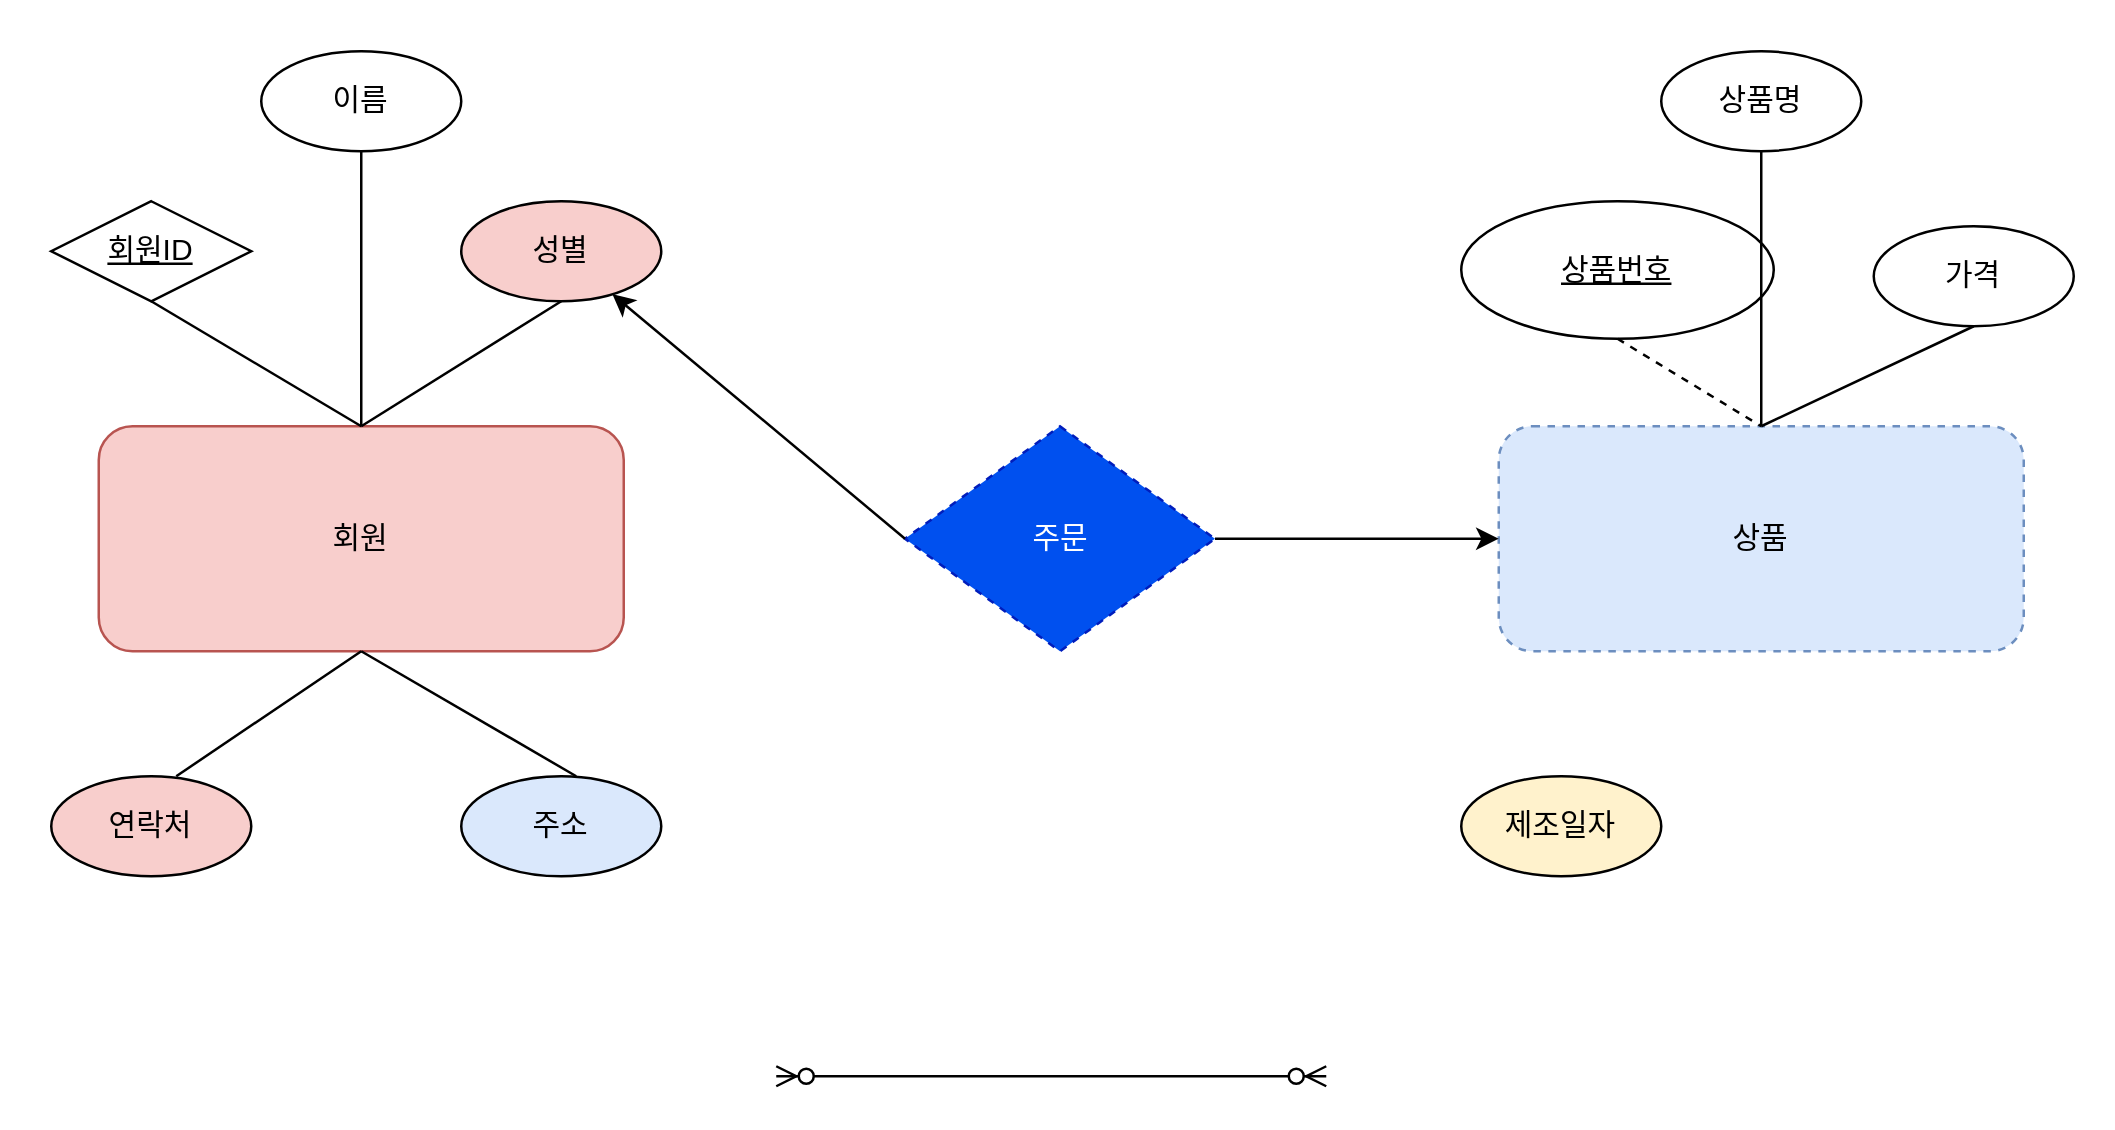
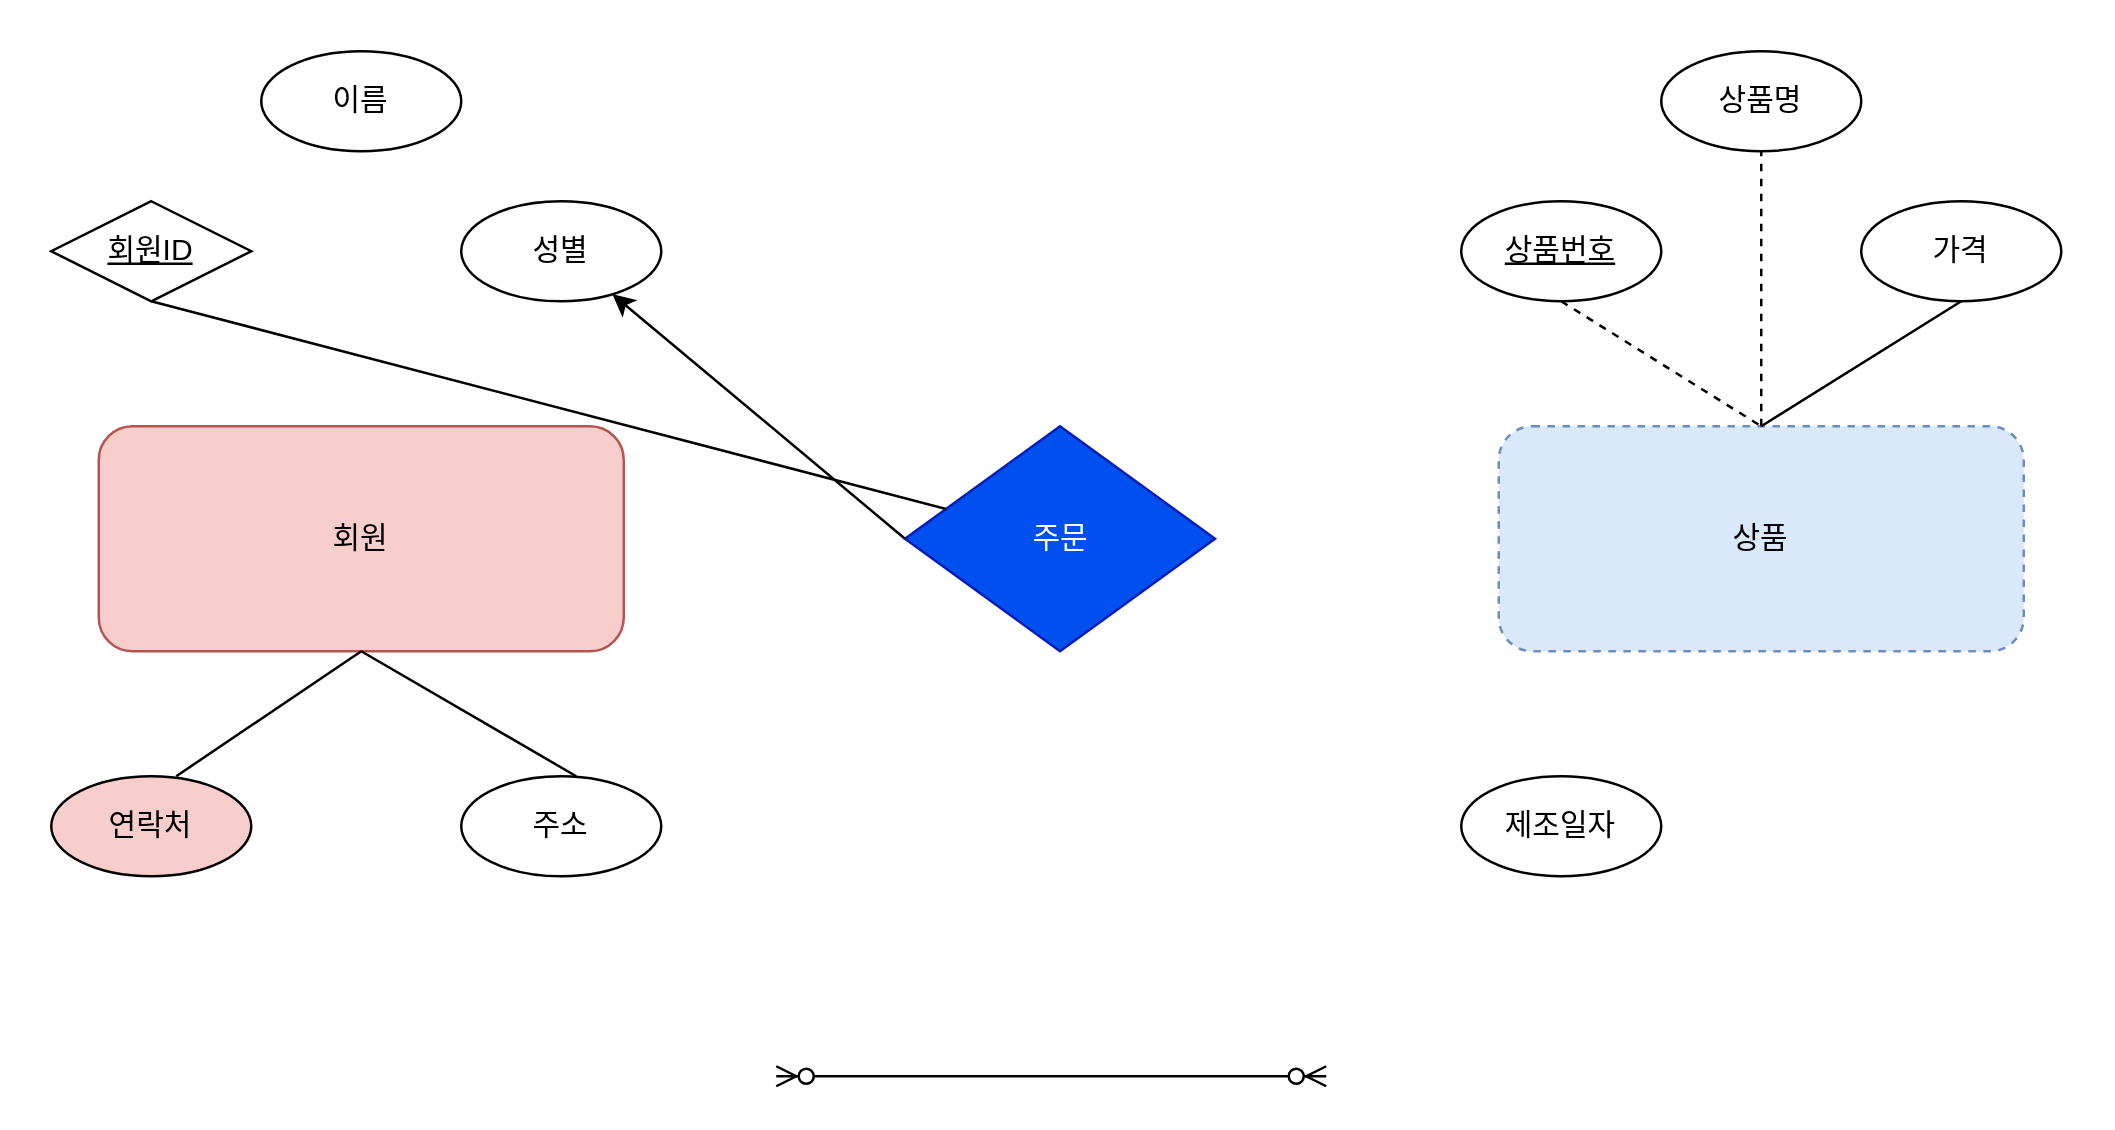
node "성별": fillcolor #f8cecc -> #ffffff
edge "이름" -- "회원": removed
node "상품번호": size 313x138 -> 200x100
node "가격": moved (1974, 276) -> (1961, 251)
edge "상품명" -- "상품": style solid -> dashed
edge "성별" -- "회원": removed
edge "회원ID" -- "회원": now "회원ID" -- "주문"
node "주문": style dashed -> solid
edge "주문" -> "상품": removed
node "주소": fillcolor #dae8fc -> #ffffff
node "제조일자": fillcolor #fff2cc -> #ffffff
